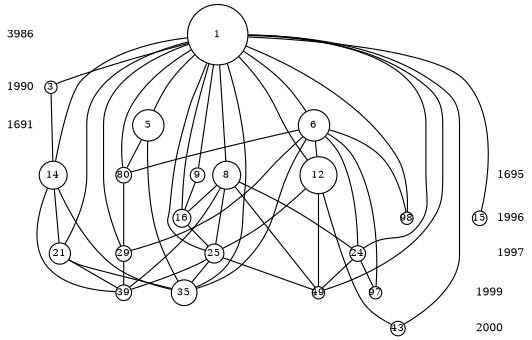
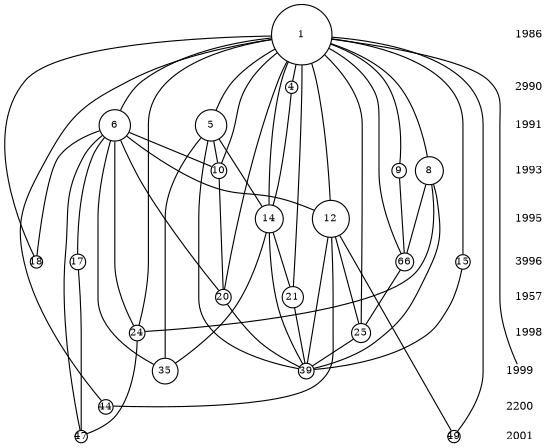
node "3986": label "3986" -> "1986"
node "1990": label "1990" -> "2990"
node "3": label "3" -> "4"
node "1691": label "1691" -> "1991"
node "1993": added
edge "1" -- "35": now "1" -- "1999"
edge "5" -- "14": added
node "80": label "80" -> "10"
node "1695": label "1695" -> "1995"
node "16": label "16" -> "66"
node "98": label "98" -> "18"
node "1996": label "1996" -> "3996"
edge "8" -- "25": removed
edge "8" -- "49": removed
node "29": label "29" -> "20"
node "1997": label "1997" -> "1957"
node "17": added
edge "25" -- "35": removed
edge "21" -- "35": removed
edge "25" -- "49": removed
edge "24" -- "49": removed
edge "5" -- "39": added
node "97": label "97" -> "47"
edge "12" -- "39": added
node "43": label "43" -> "44"
node "2000": label "2000" -> "2200"
node "1998": added
edge "15" -- "39": added
node "2001": added
